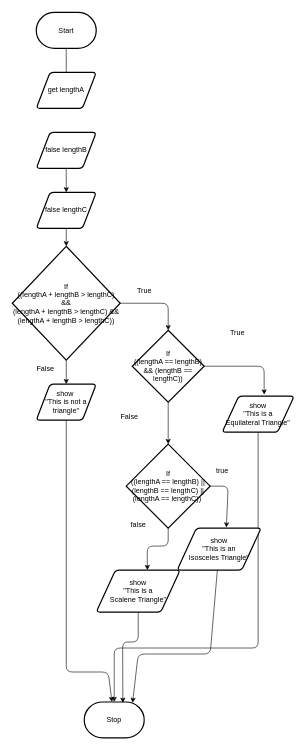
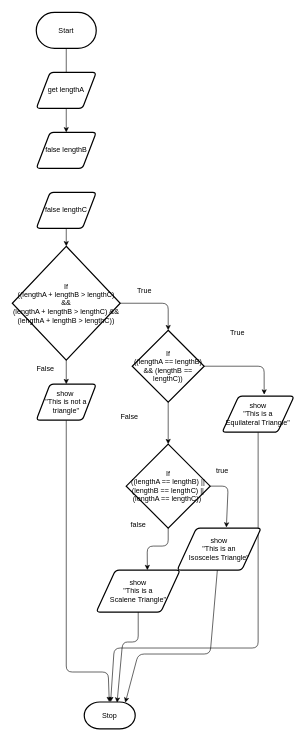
edge "get lengthA" -> "false lengthB": added
edge "false lengthB" -> "false lengthC": removed
node "Stop": size 60x36 -> 51x27
